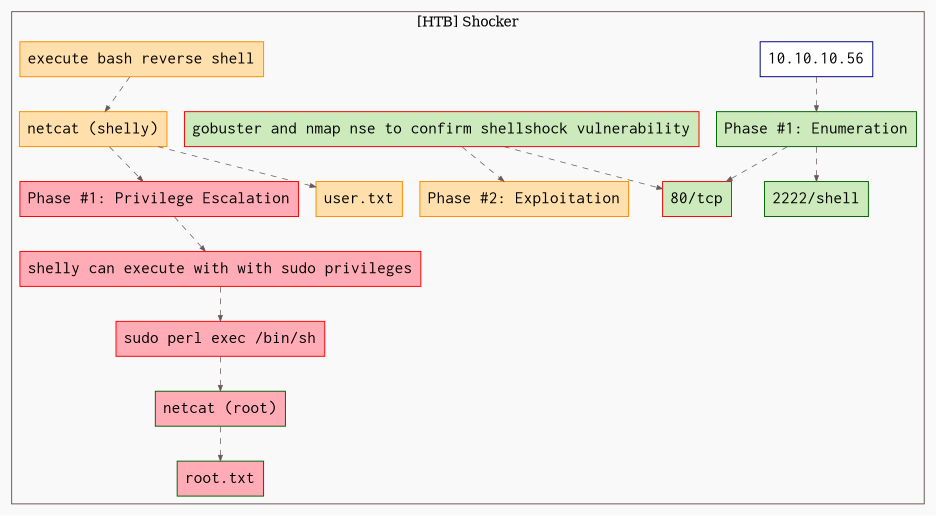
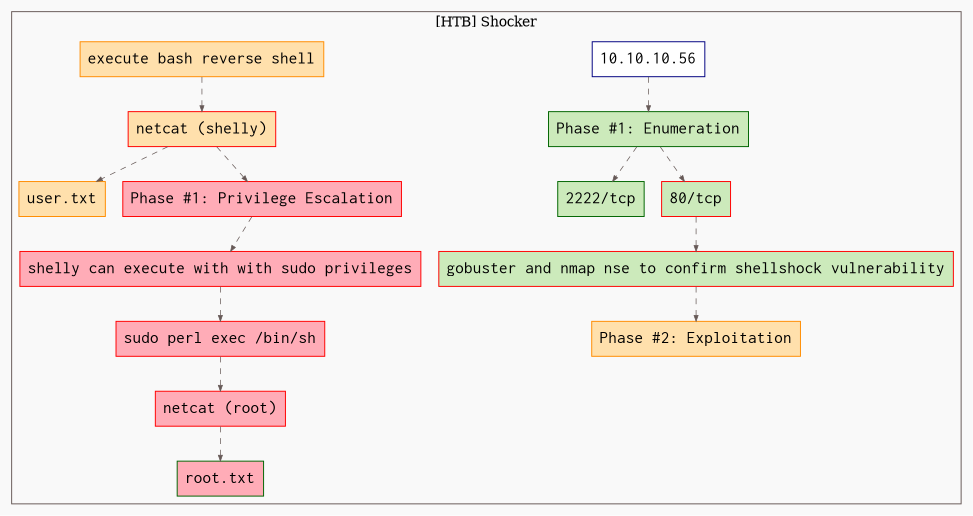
node "netcat (shelly)": color darkorange -> red
edge "gobuster and nmap nse to confirm shellshock vulnerability" -> "80/tcp": reversed
node "2222/shell": label "2222/shell" -> "2222/tcp"
node "netcat (root)": color darkgreen -> red
